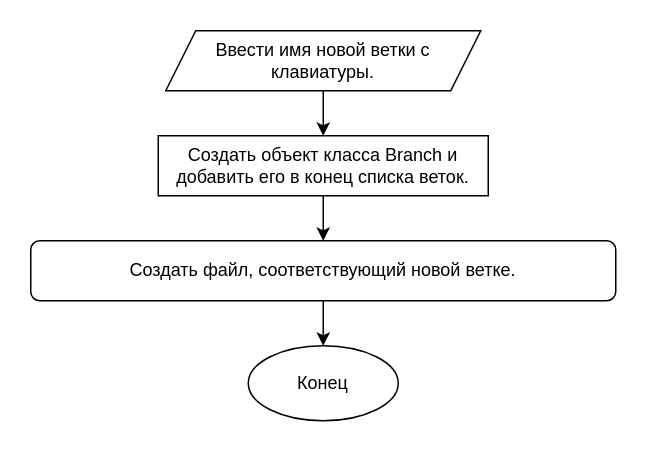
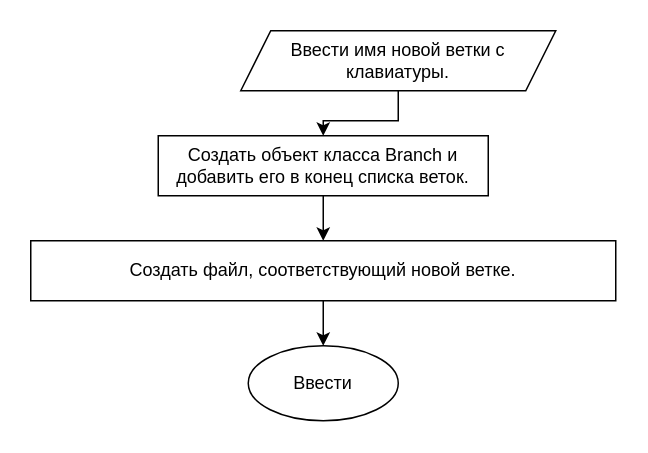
node "Ввести имя новой ветки с клавиатуры.": moved (323, 61) -> (398, 61)
node "Создать файл, соответствующий новой ветке.": shape rounded rectangle -> rectangle
node "Конец": label "Конец" -> "Ввести"
